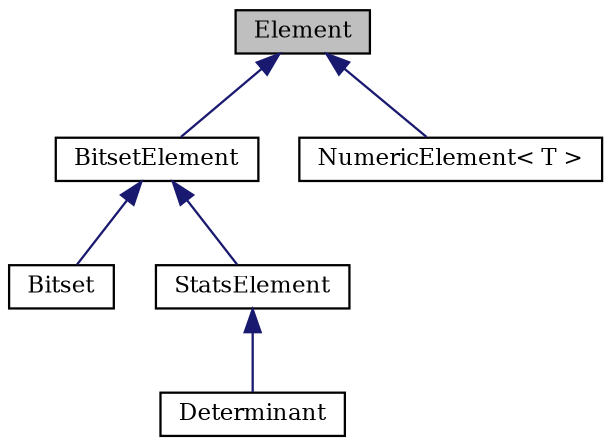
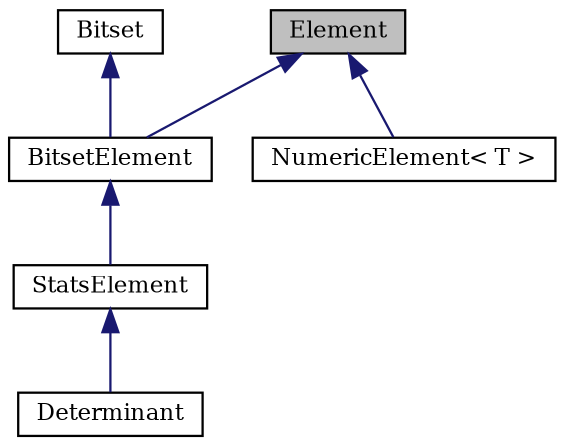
edge "Bitset" -> "BitsetElement": reversed
